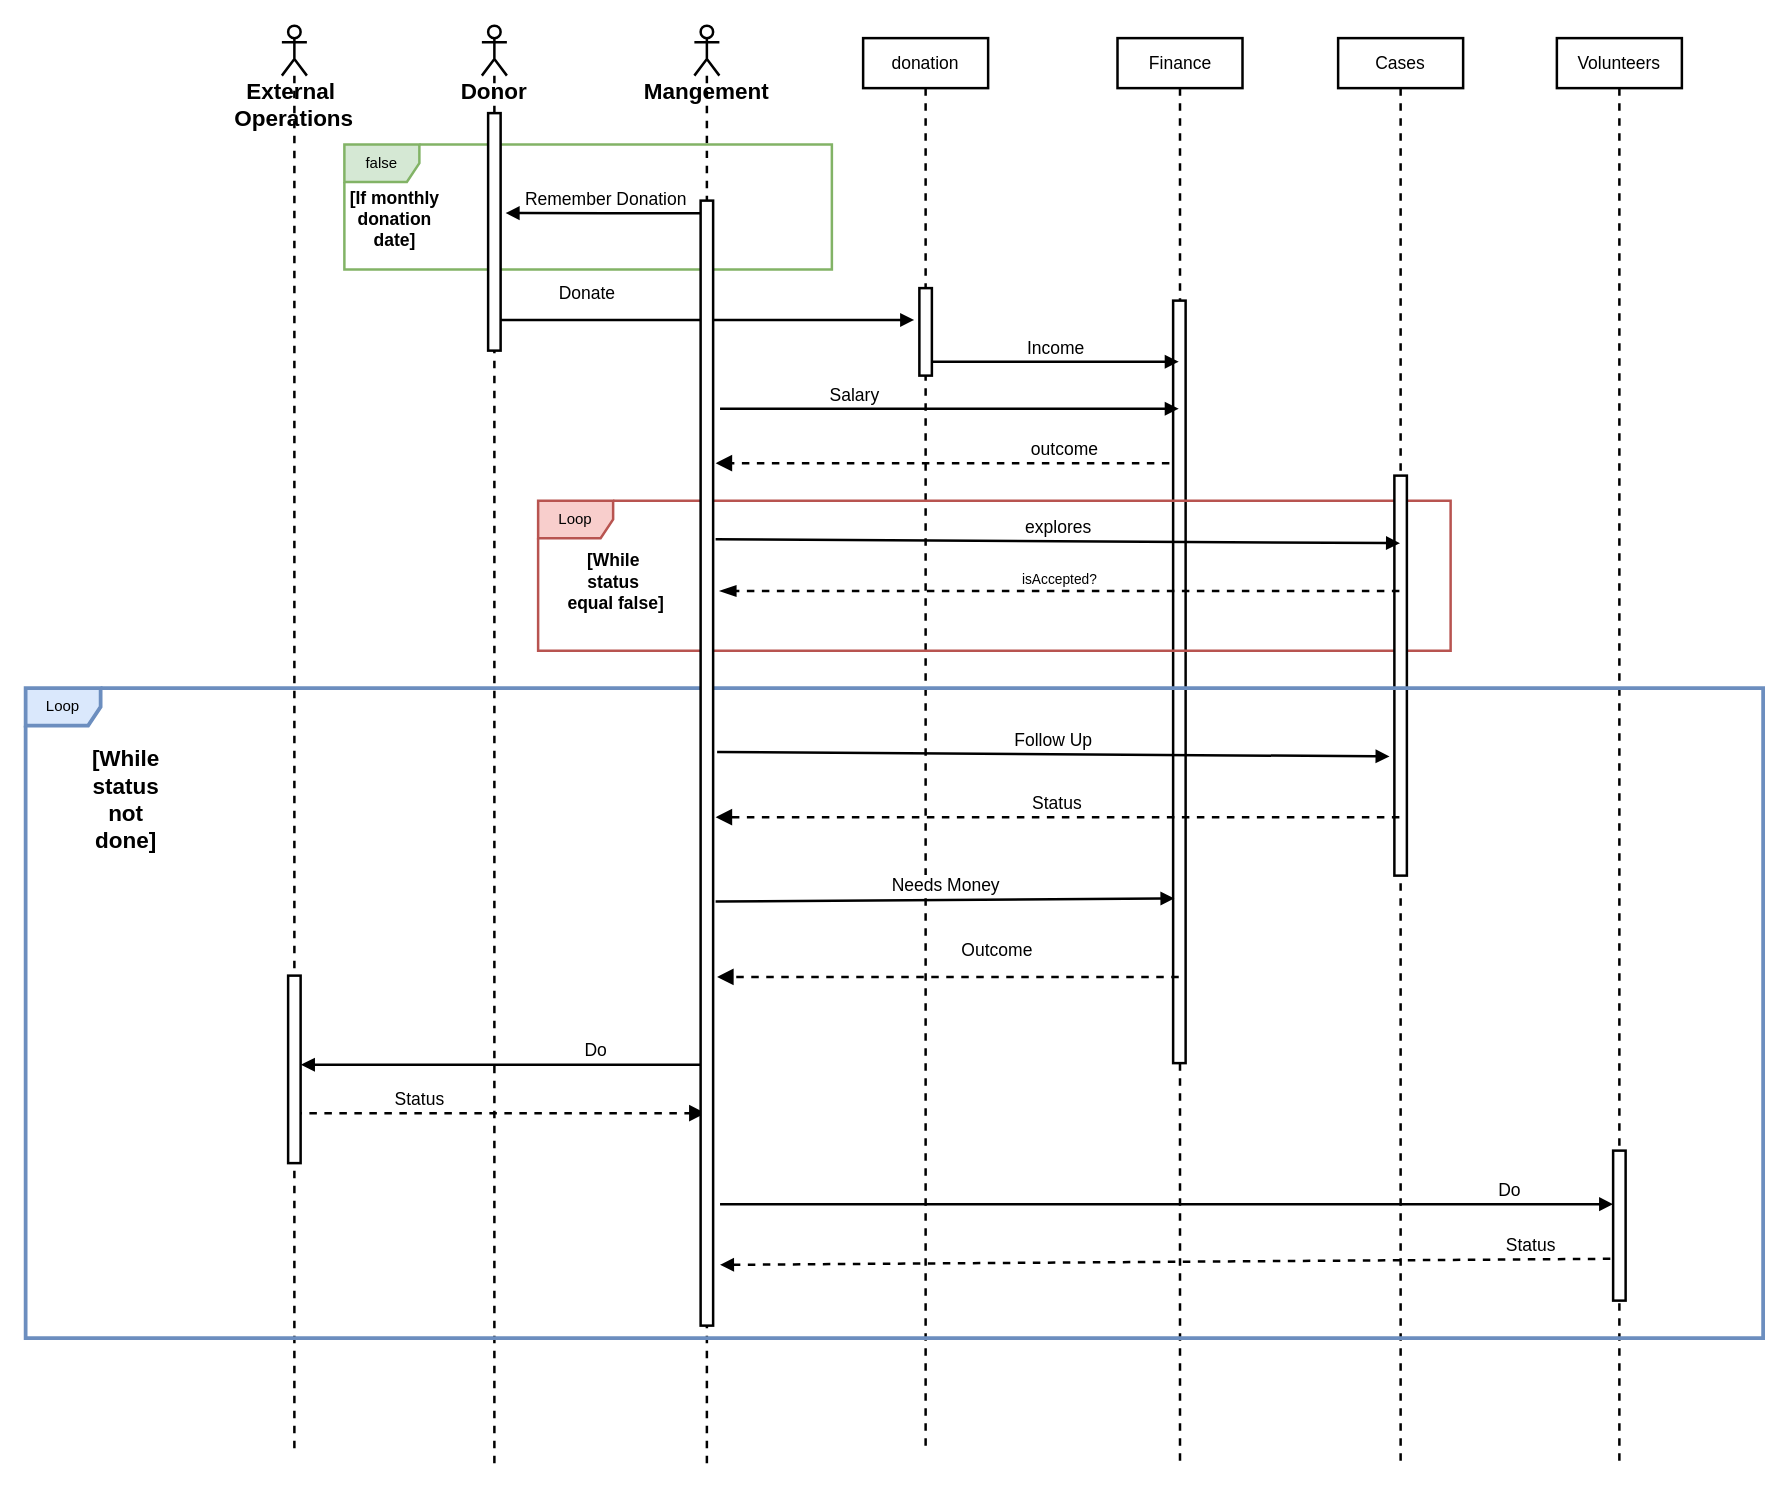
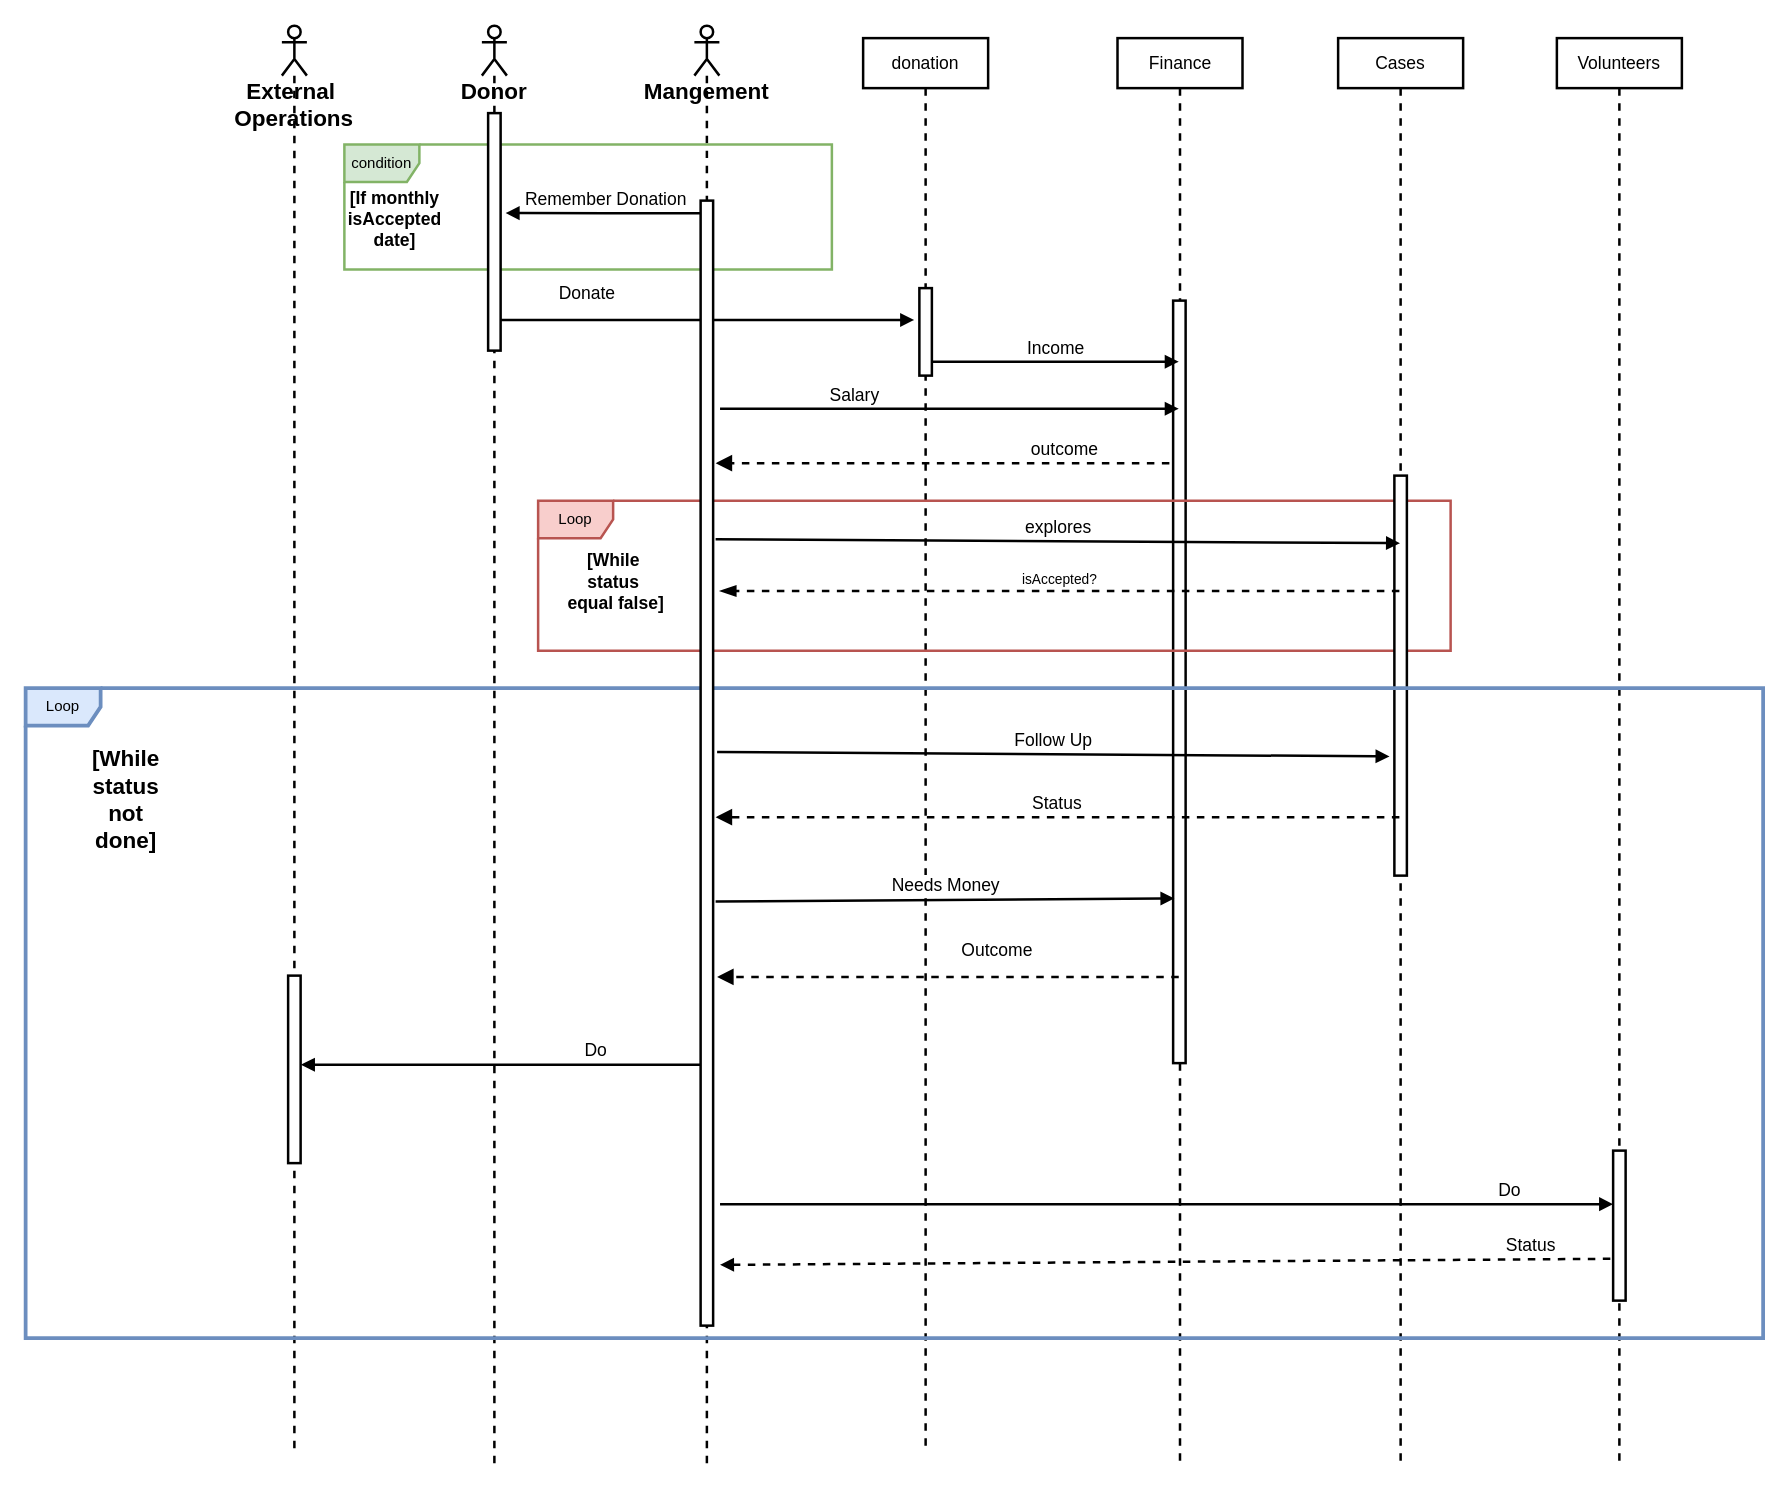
node "false": label "false" -> "condition"
node "[If monthly donation date]": label "[If monthly donation date]" -> "[If monthly isAccepted date]"
edge "External Operations" -> "Mangement": removed, label "Status"
